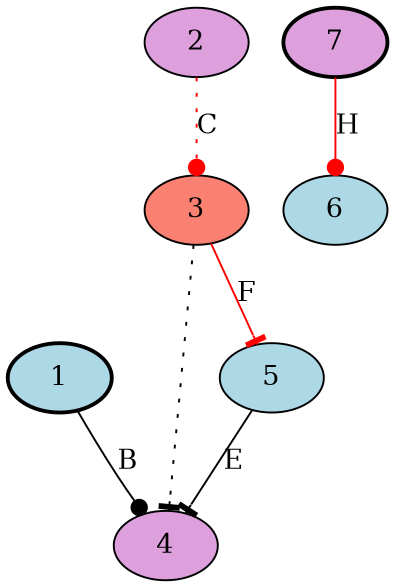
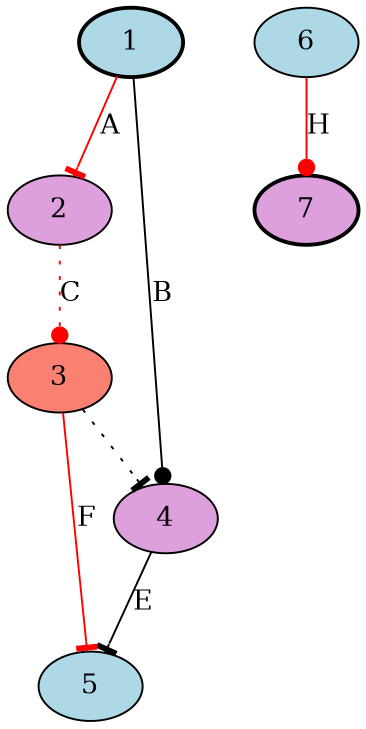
edge "7" -> "6": reversed
edge "1" -> "2": added, label "A"
edge "5" -> "4": reversed
